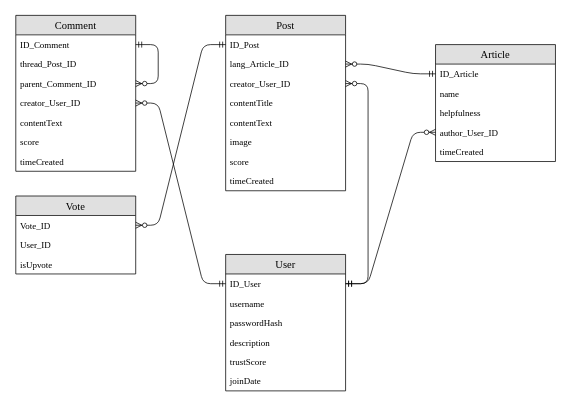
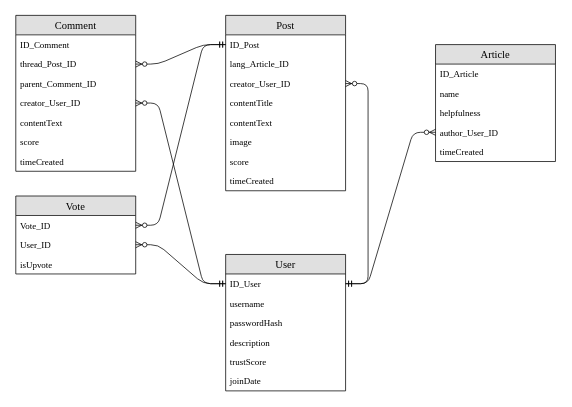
edge "ID_Post" -- "thread_Post_ID": added
edge "ID_Comment" -- "parent_Comment_ID": removed
edge "lang_Article_ID" -- "ID_Article": removed
edge "User_ID" -- "ID_User": added
